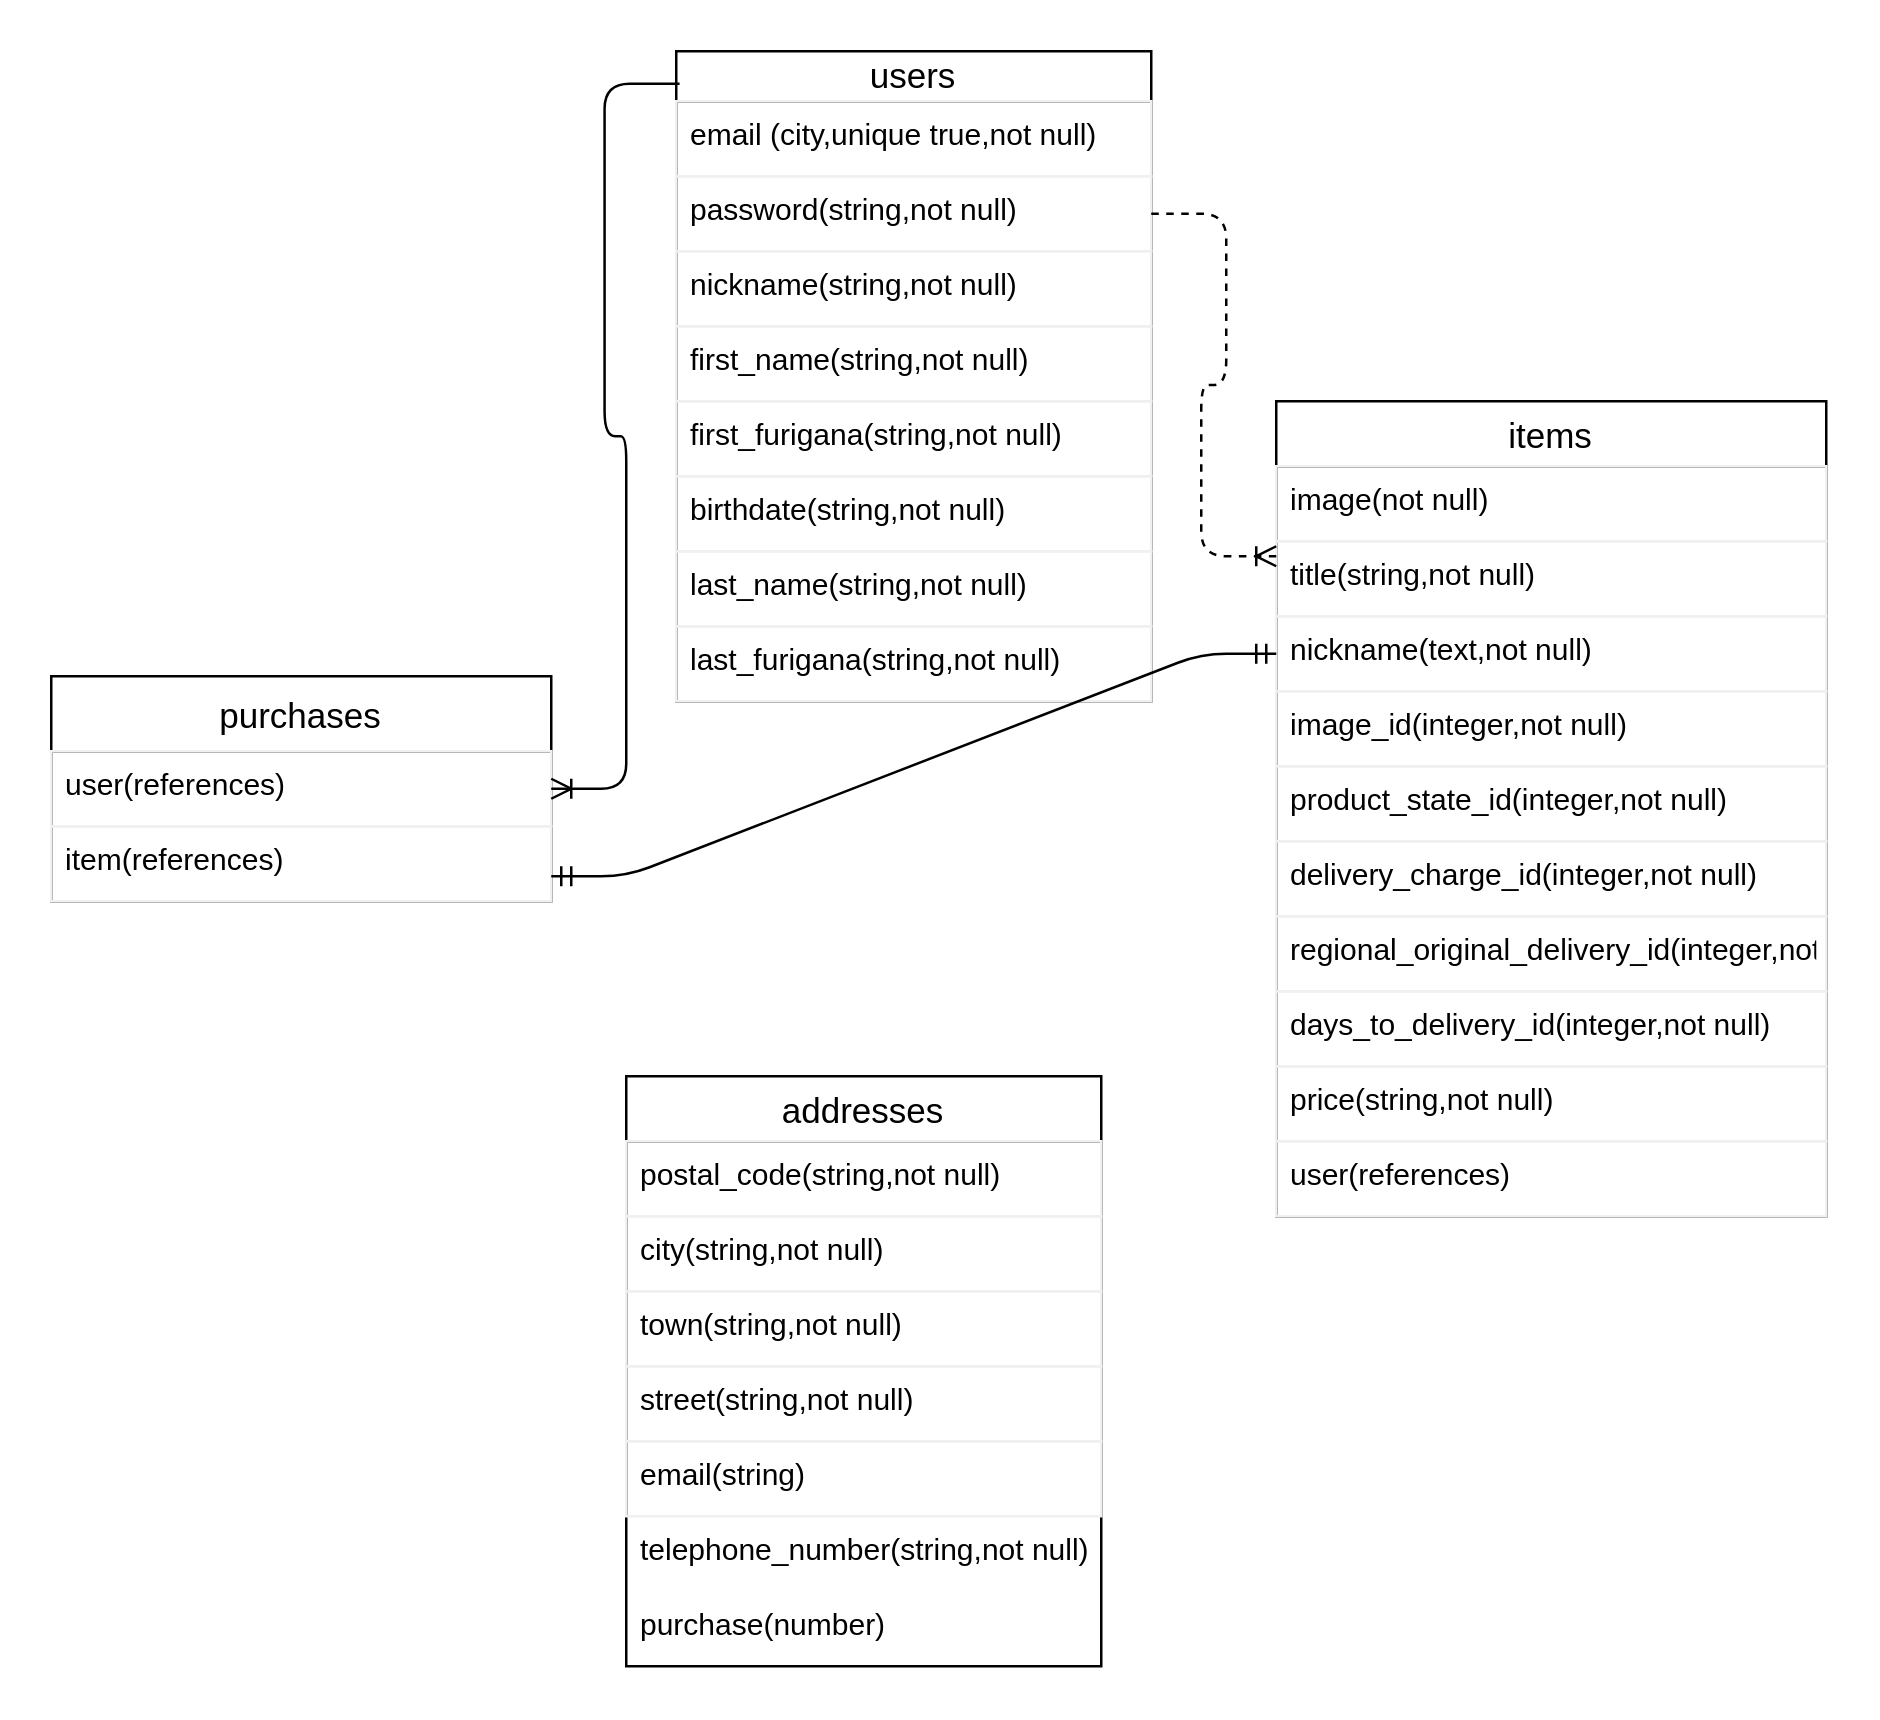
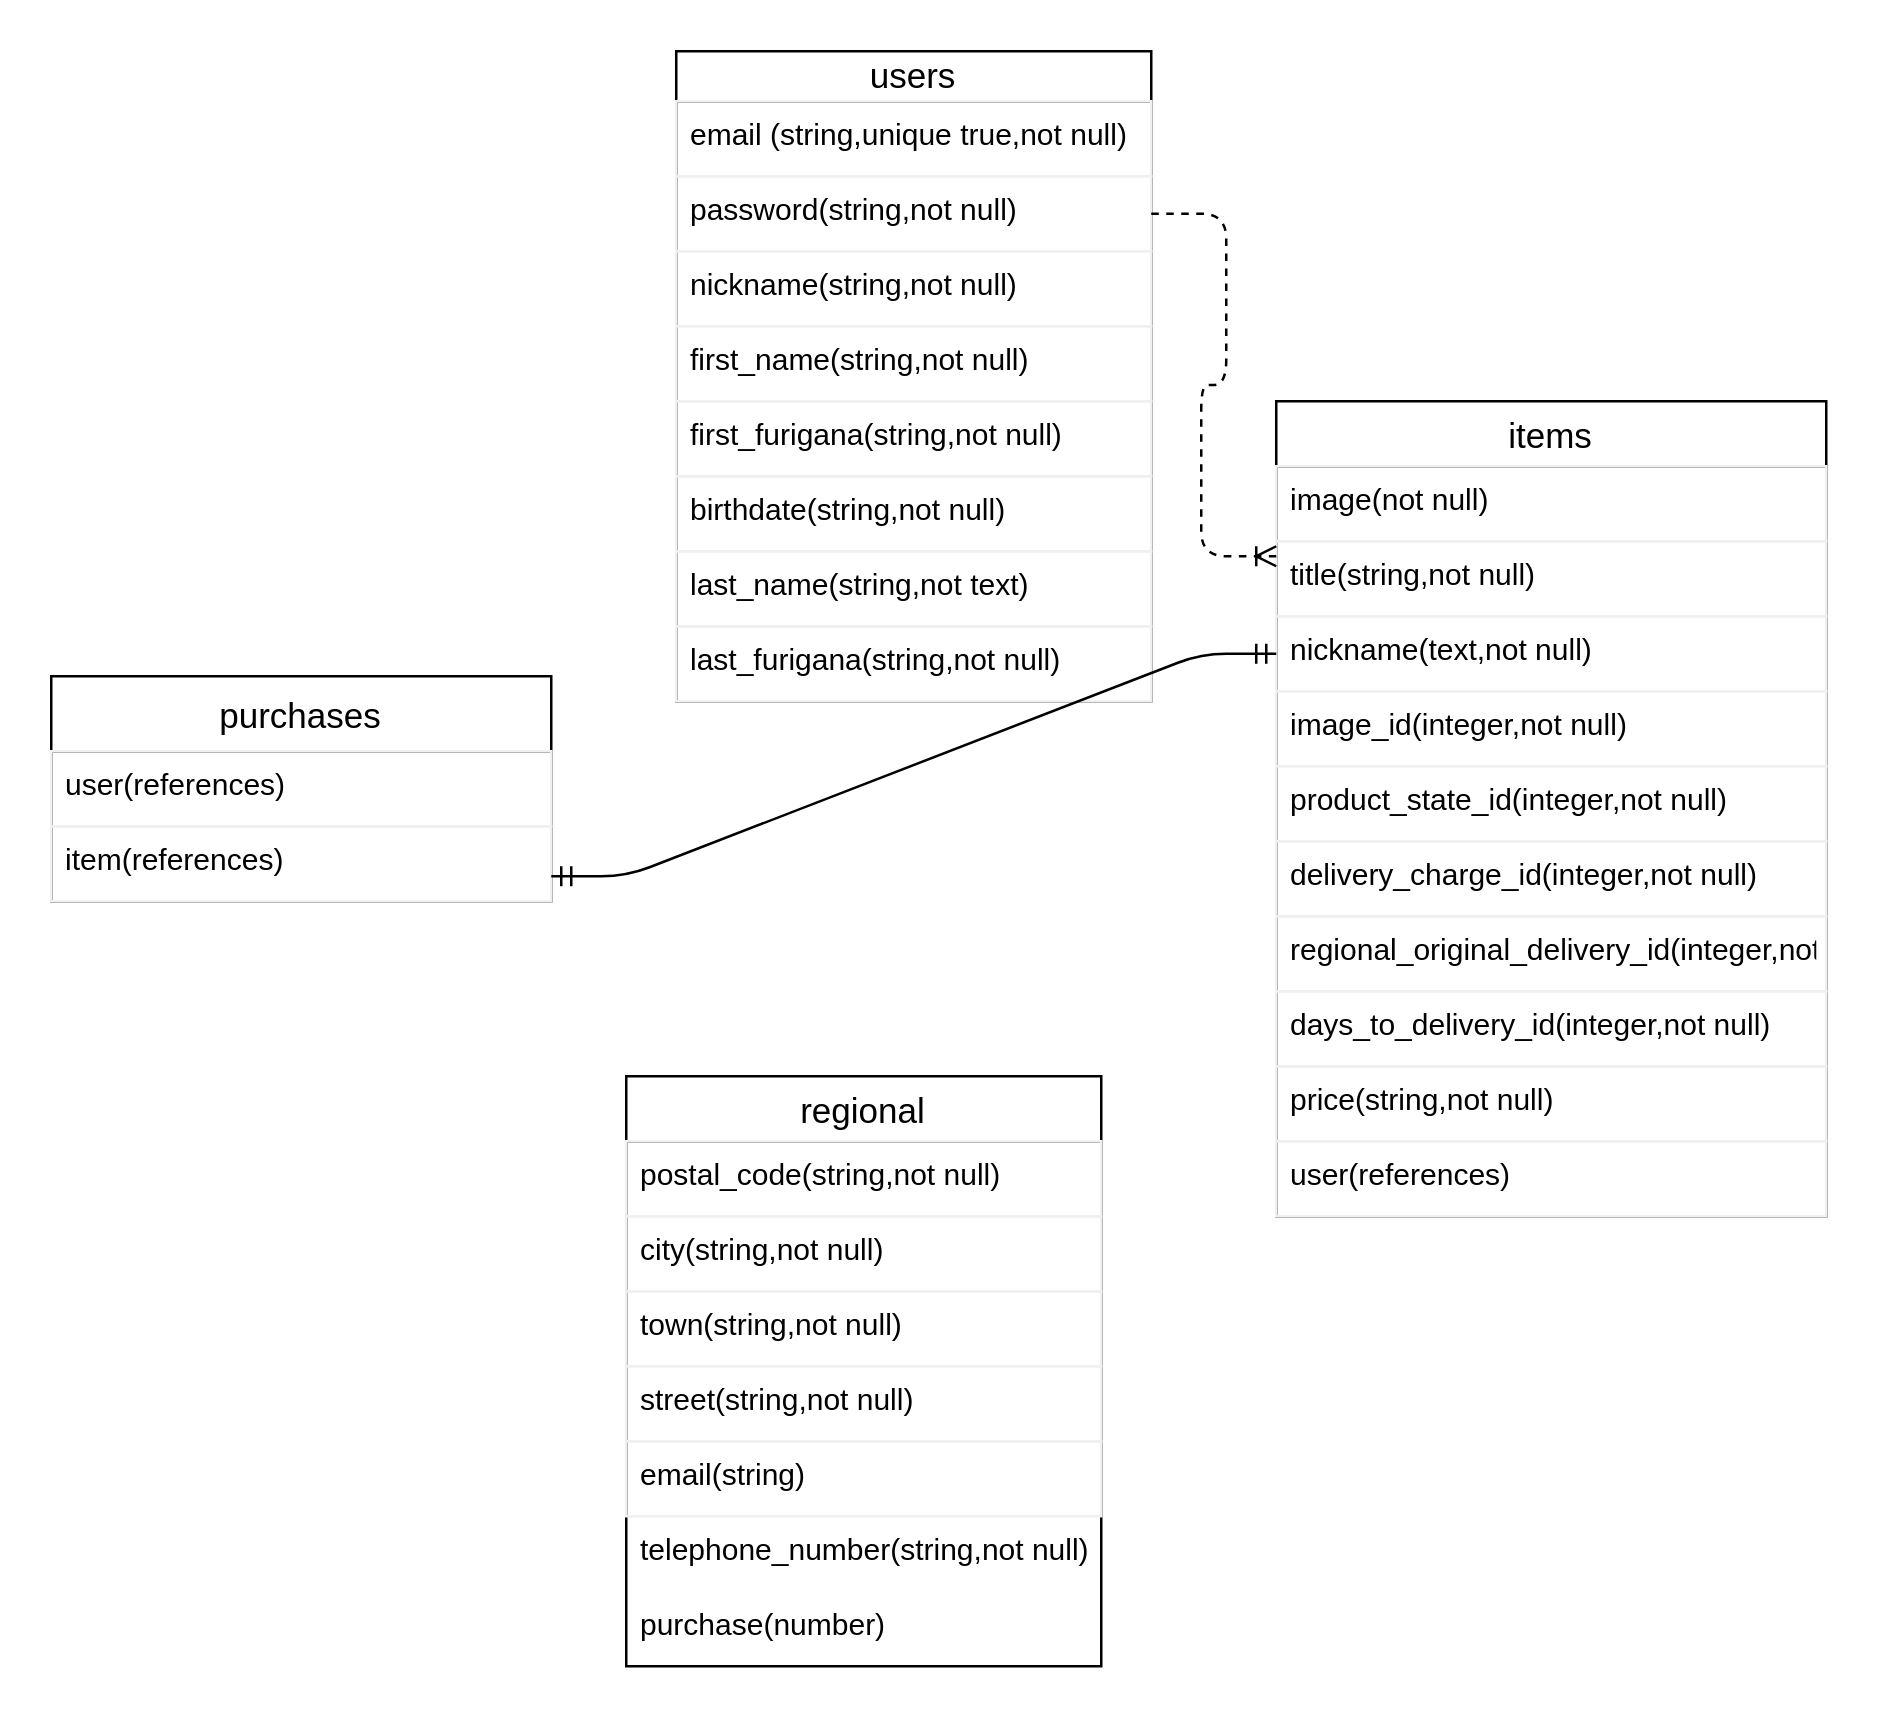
node "email (city,unique true,not null)": label "email (city,unique true,not null)" -> "email (string,unique true,not null)"
edge "users" -> "purchases": removed
node "last_name(string,not null)": label "last_name(string,not null)" -> "last_name(string,not text)"
node "addresses": label "addresses" -> "regional"
